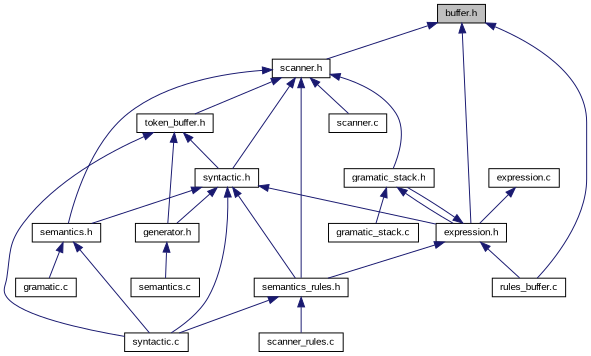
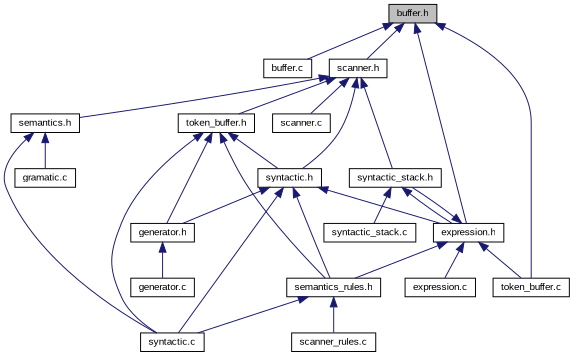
node "buffer.c": added
node "gramatic_stack.h": label "gramatic_stack.h" -> "syntactic_stack.h"
edge "semantics_rules.h" -> "scanner.h": now "semantics_rules.h" -> "token_buffer.h"
edge "semantics.h" -> "syntactic.h": removed
edge "expression.h" -> "expression.c": reversed
node "gramatic_stack.c": label "gramatic_stack.c" -> "syntactic_stack.c"
node "semantics.c": label "semantics.c" -> "generator.c"
node "rules_buffer.c": label "rules_buffer.c" -> "token_buffer.c"
